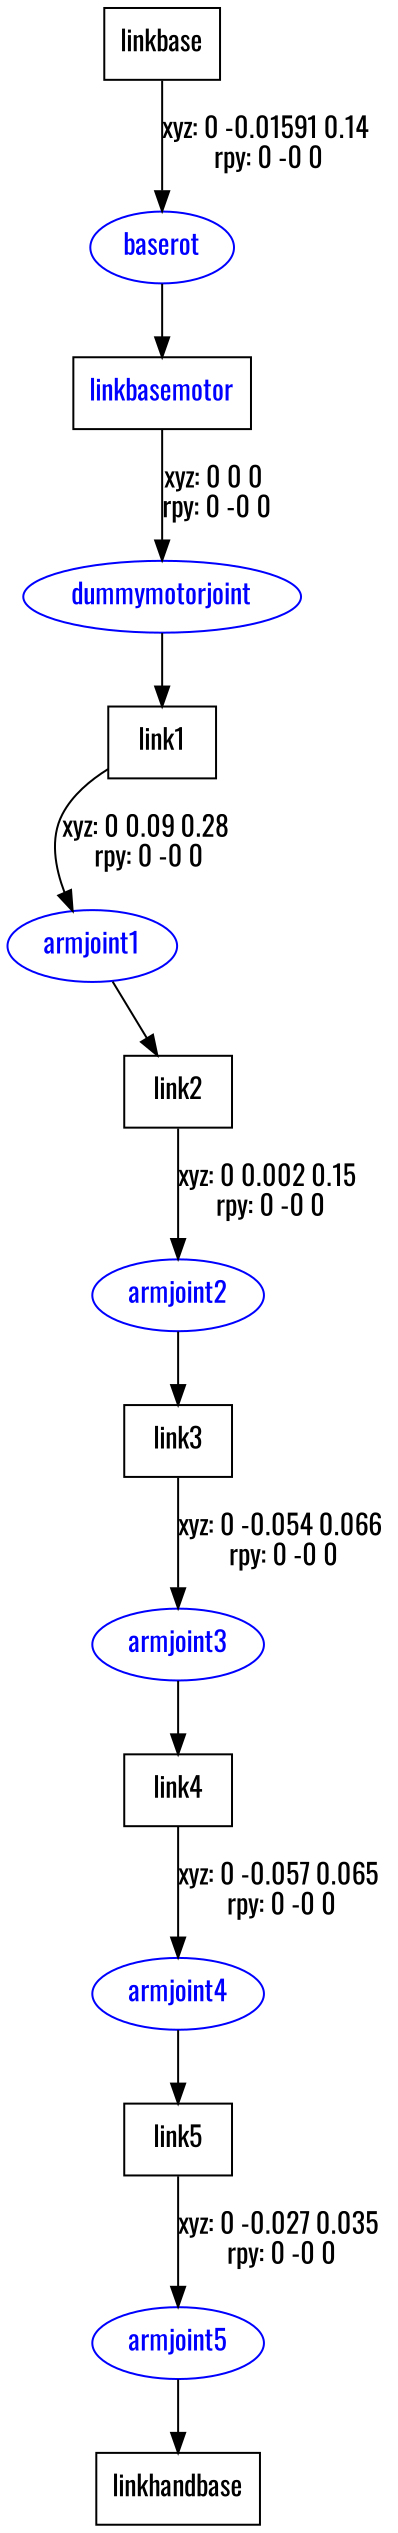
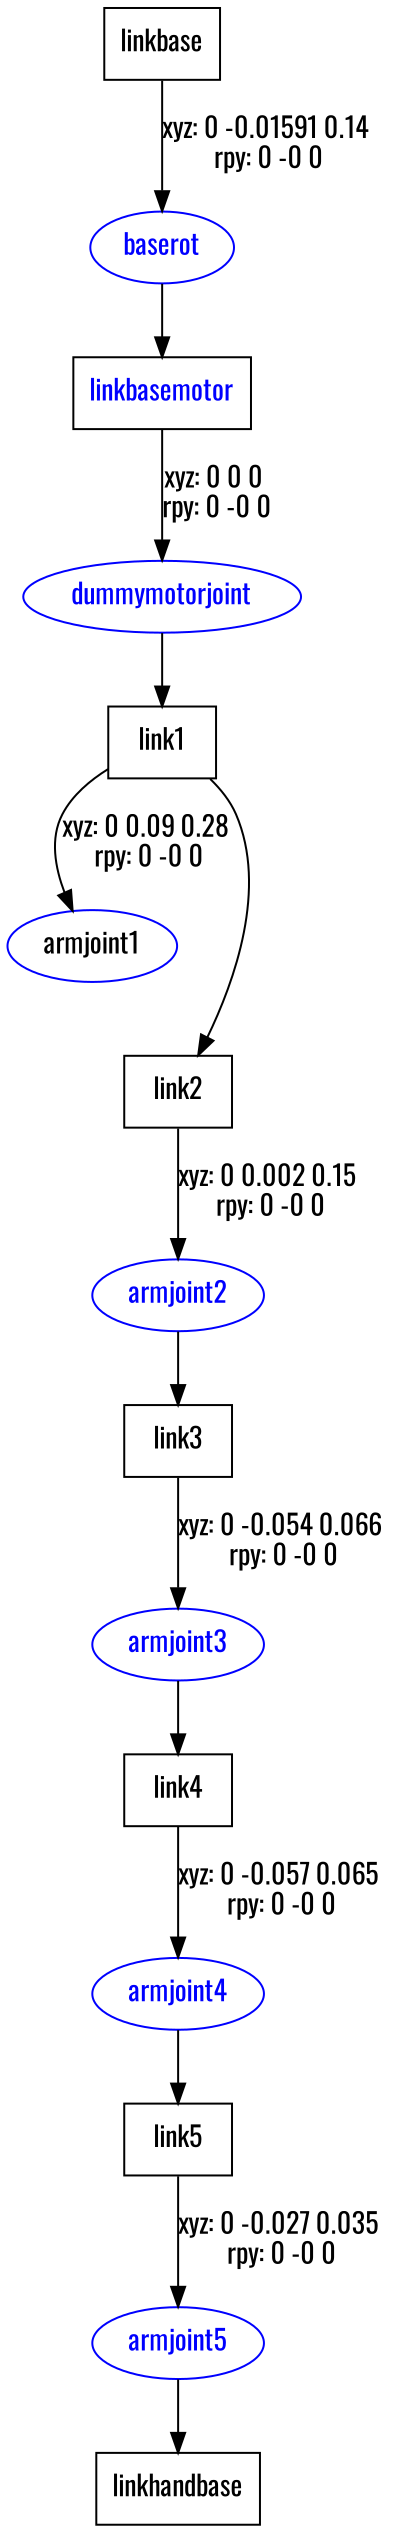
node "armjoint1": fontcolor blue -> black
edge "armjoint1" -> "link2": now "link1" -> "link2"
